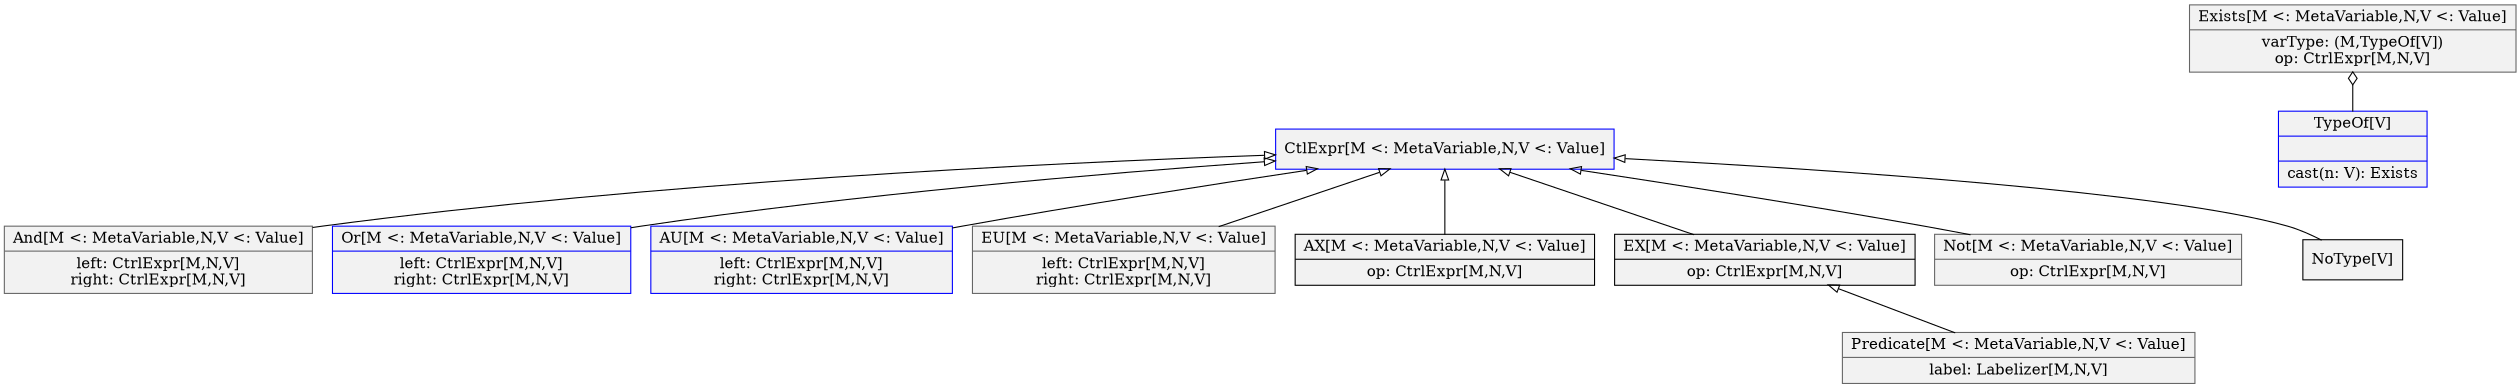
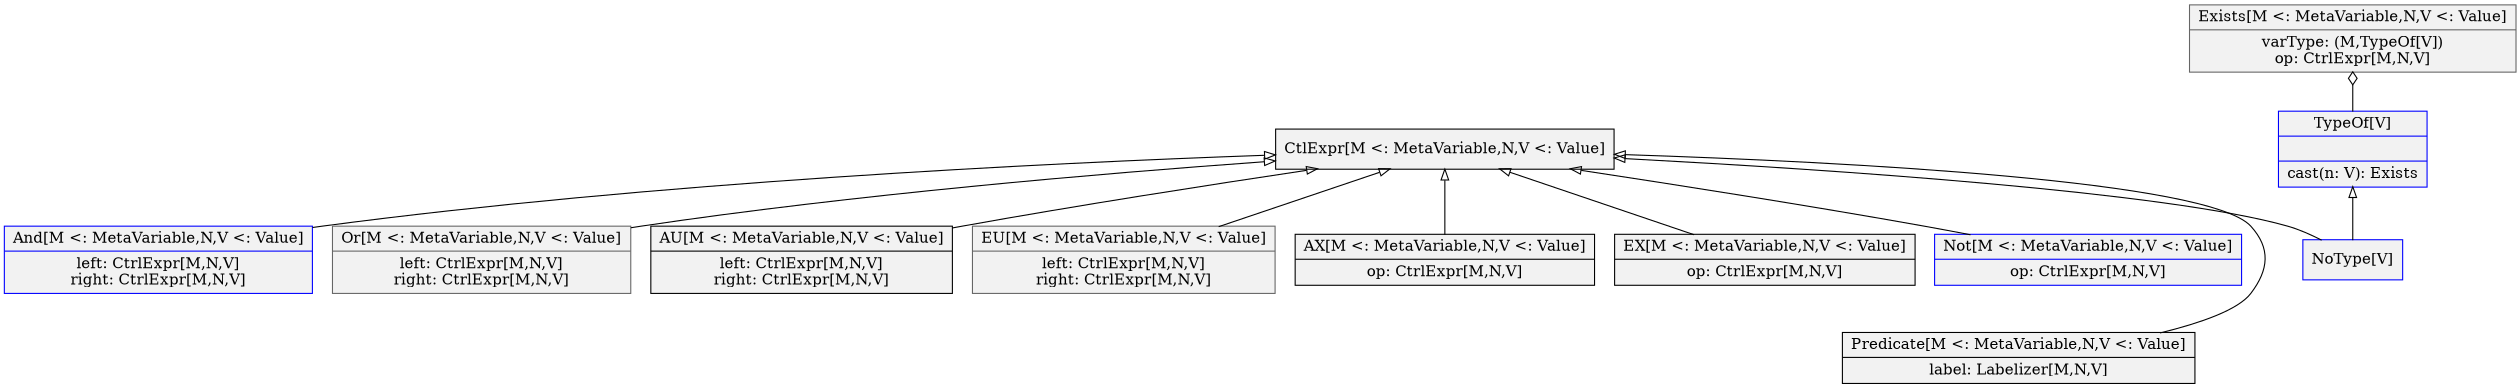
node "CtlExpr[M <: MetaVariable,N,V <: Value]": color blue -> black
edge "NoType[V]" -> "TypeOf[V]": added
node "And[M <: MetaVariable,N,V <: Value]": color gray40 -> blue
node "Or[M <: MetaVariable,N,V <: Value]": color blue -> gray40
node "AU[M <: MetaVariable,N,V <: Value]": color blue -> black
node "Not[M <: MetaVariable,N,V <: Value]": color gray40 -> blue
node "NoType[V]": color black -> blue
edge "Predicate[M <: MetaVariable,N,V <: Value]" -> "EX[M <: MetaVariable,N,V <: Value]": now "Predicate[M <: MetaVariable,N,V <: Value]" -> "CtlExpr[M <: MetaVariable,N,V <: Value]"
node "Predicate[M <: MetaVariable,N,V <: Value]": color gray40 -> black
